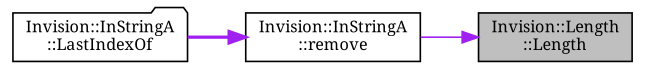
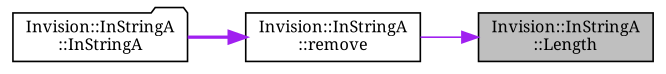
node "Invision::InStringA ::LastIndexOf": label "Invision::InStringA ::LastIndexOf" -> "Invision::InStringA ::InStringA"
node "Invision::Length ::Length": label "Invision::Length ::Length" -> "Invision::InStringA ::Length"
